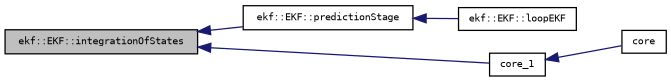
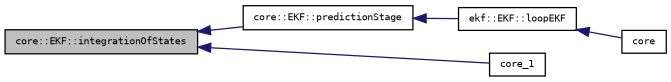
node "ekf::EKF::predictionStage": label "ekf::EKF::predictionStage" -> "core::EKF::predictionStage"
node "ekf::EKF::integrationOfStates": label "ekf::EKF::integrationOfStates" -> "core::EKF::integrationOfStates"
edge "core" -> "core_1": now "core" -> "ekf::EKF::loopEKF"
